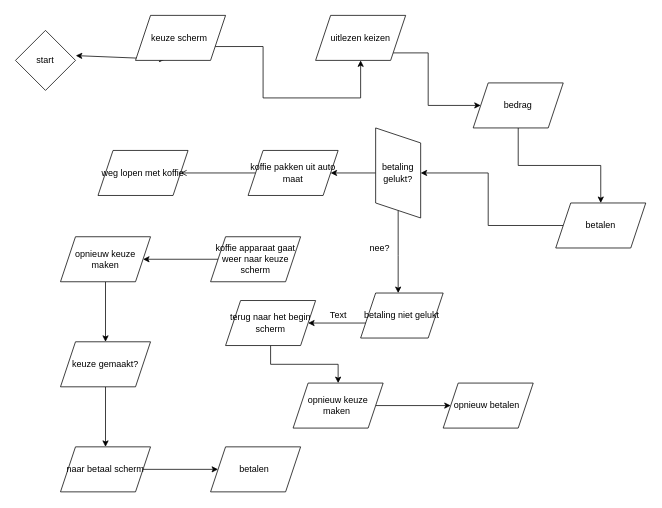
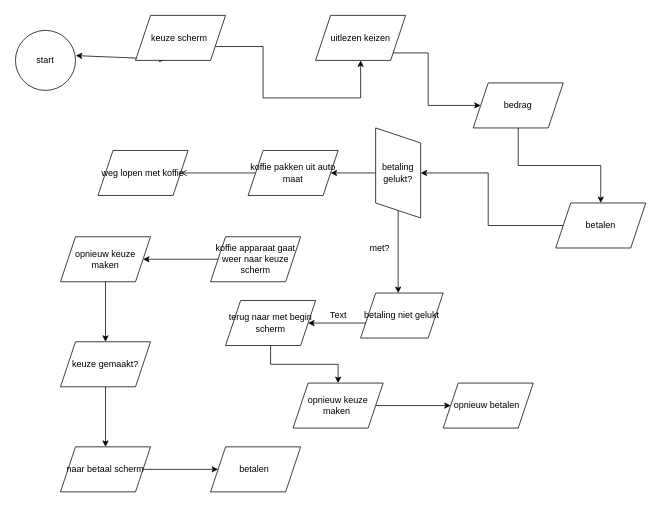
node "start": shape diamond -> ellipse
node "nee?": label "nee?" -> "met?"
node "terug naar het begin scherm": label "terug naar het begin scherm" -> "terug naar met begin scherm"
